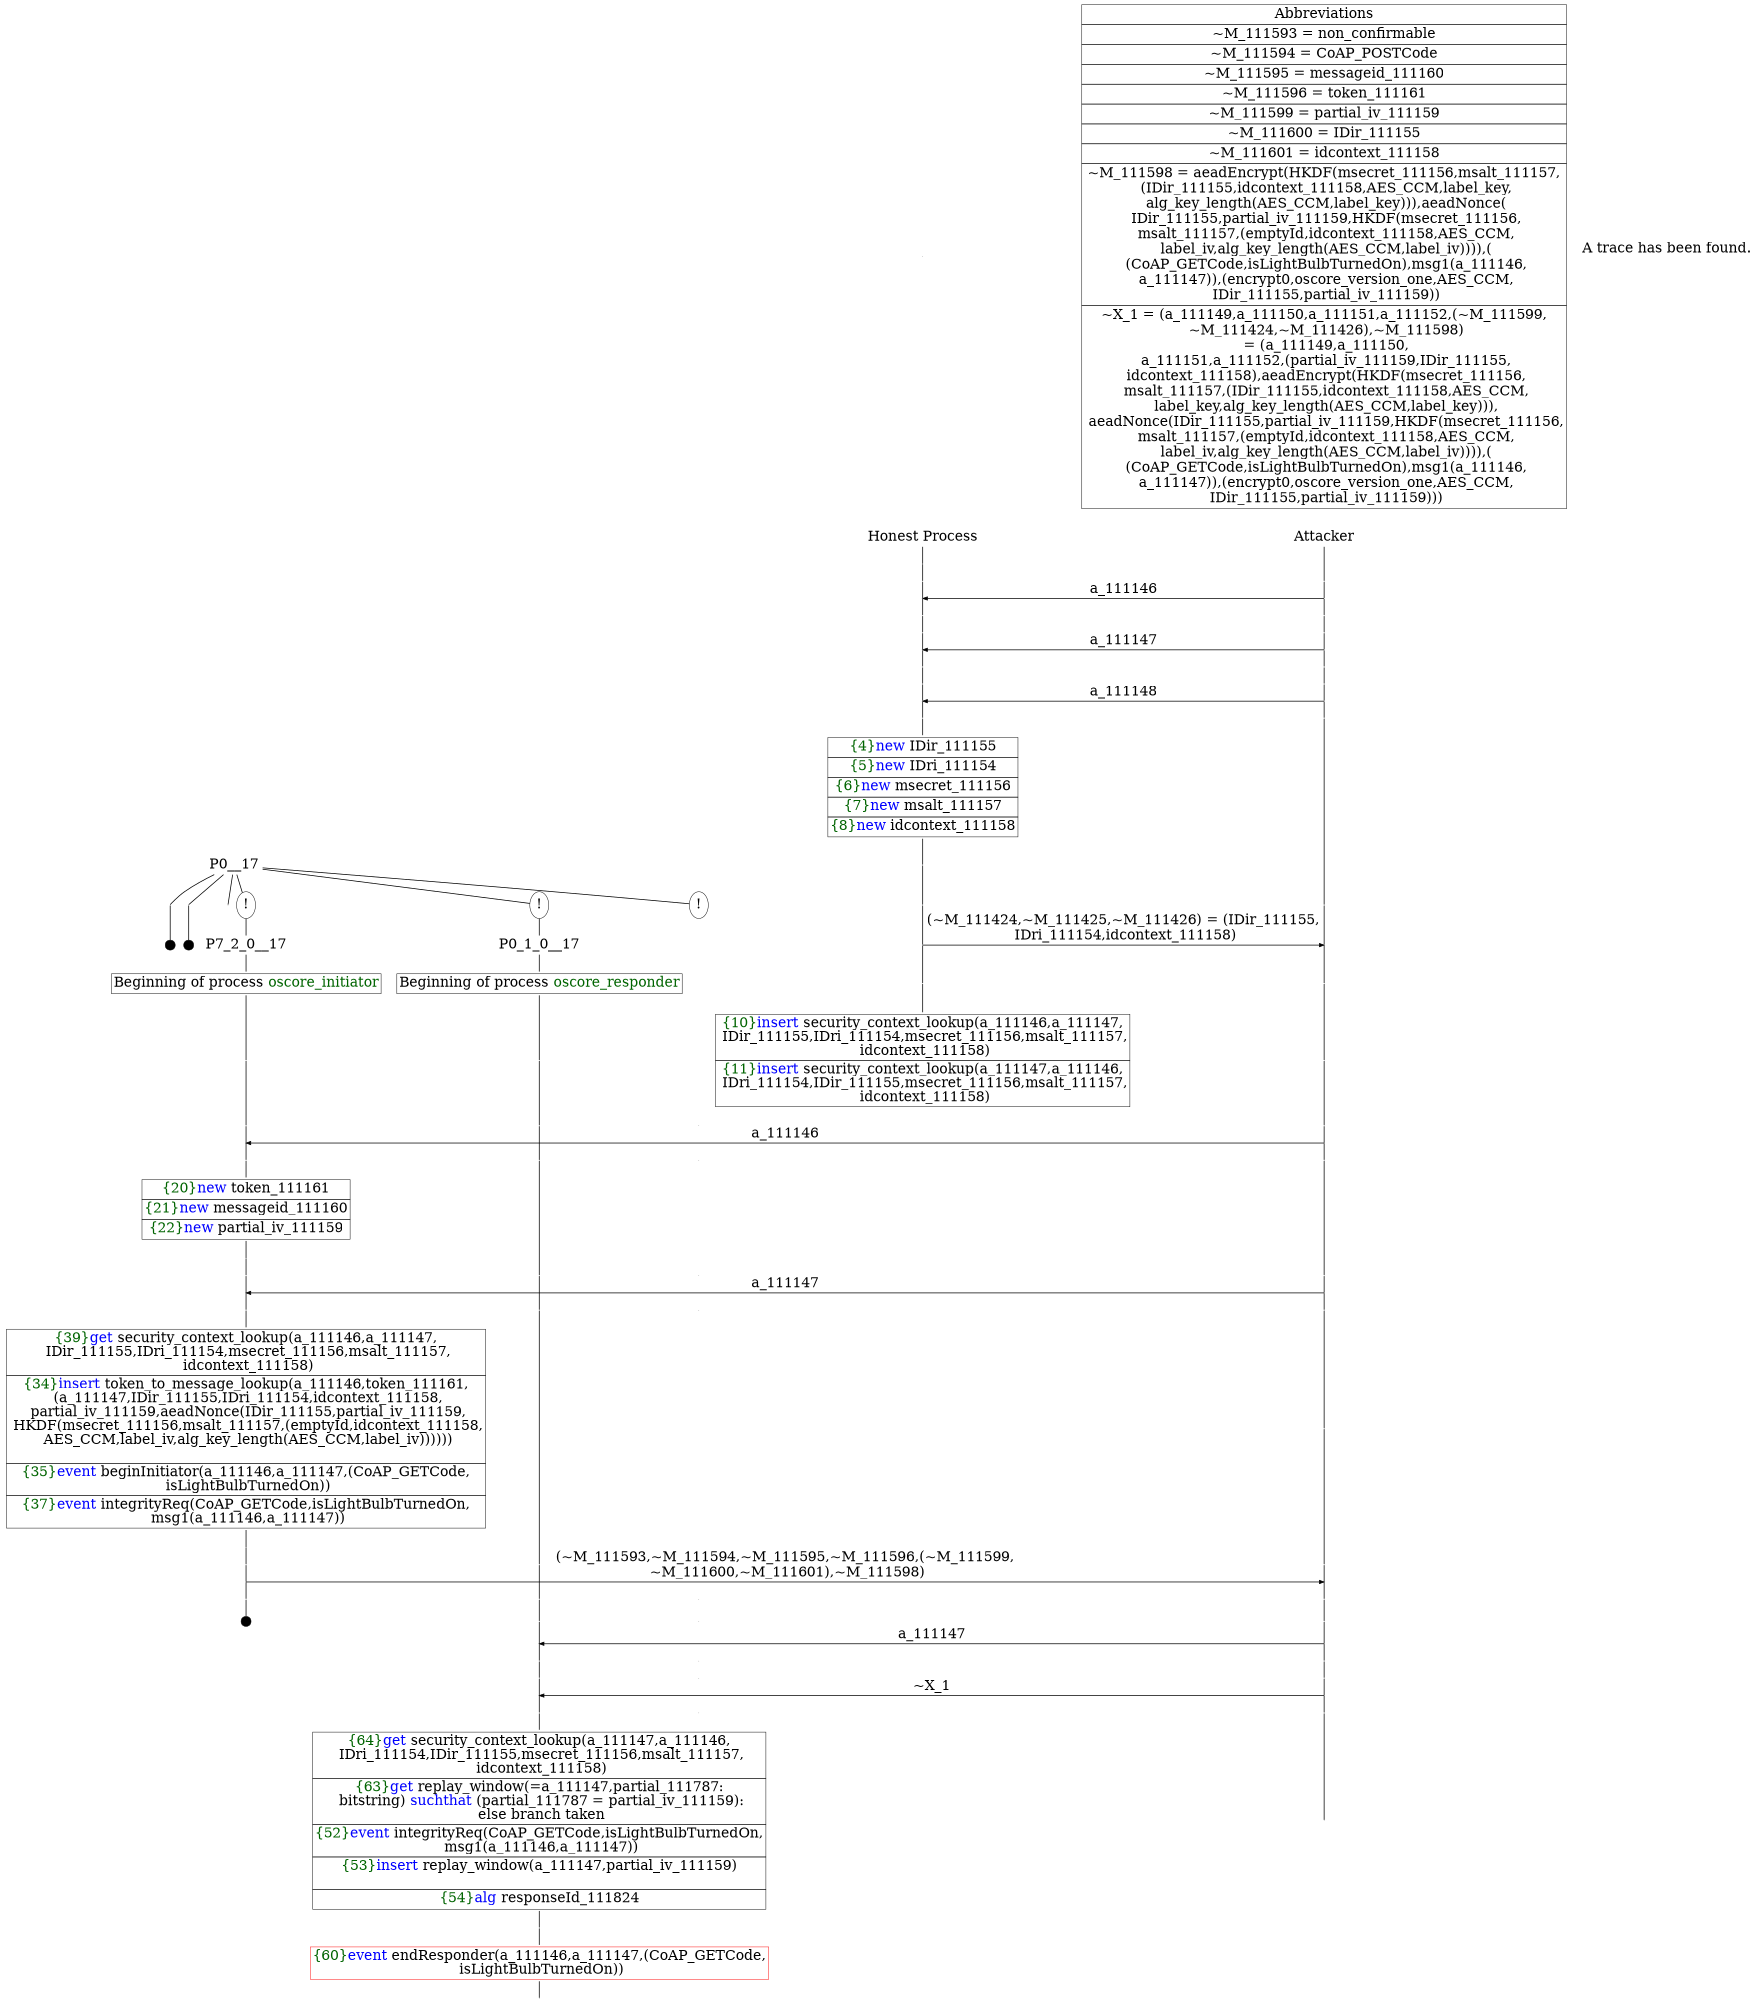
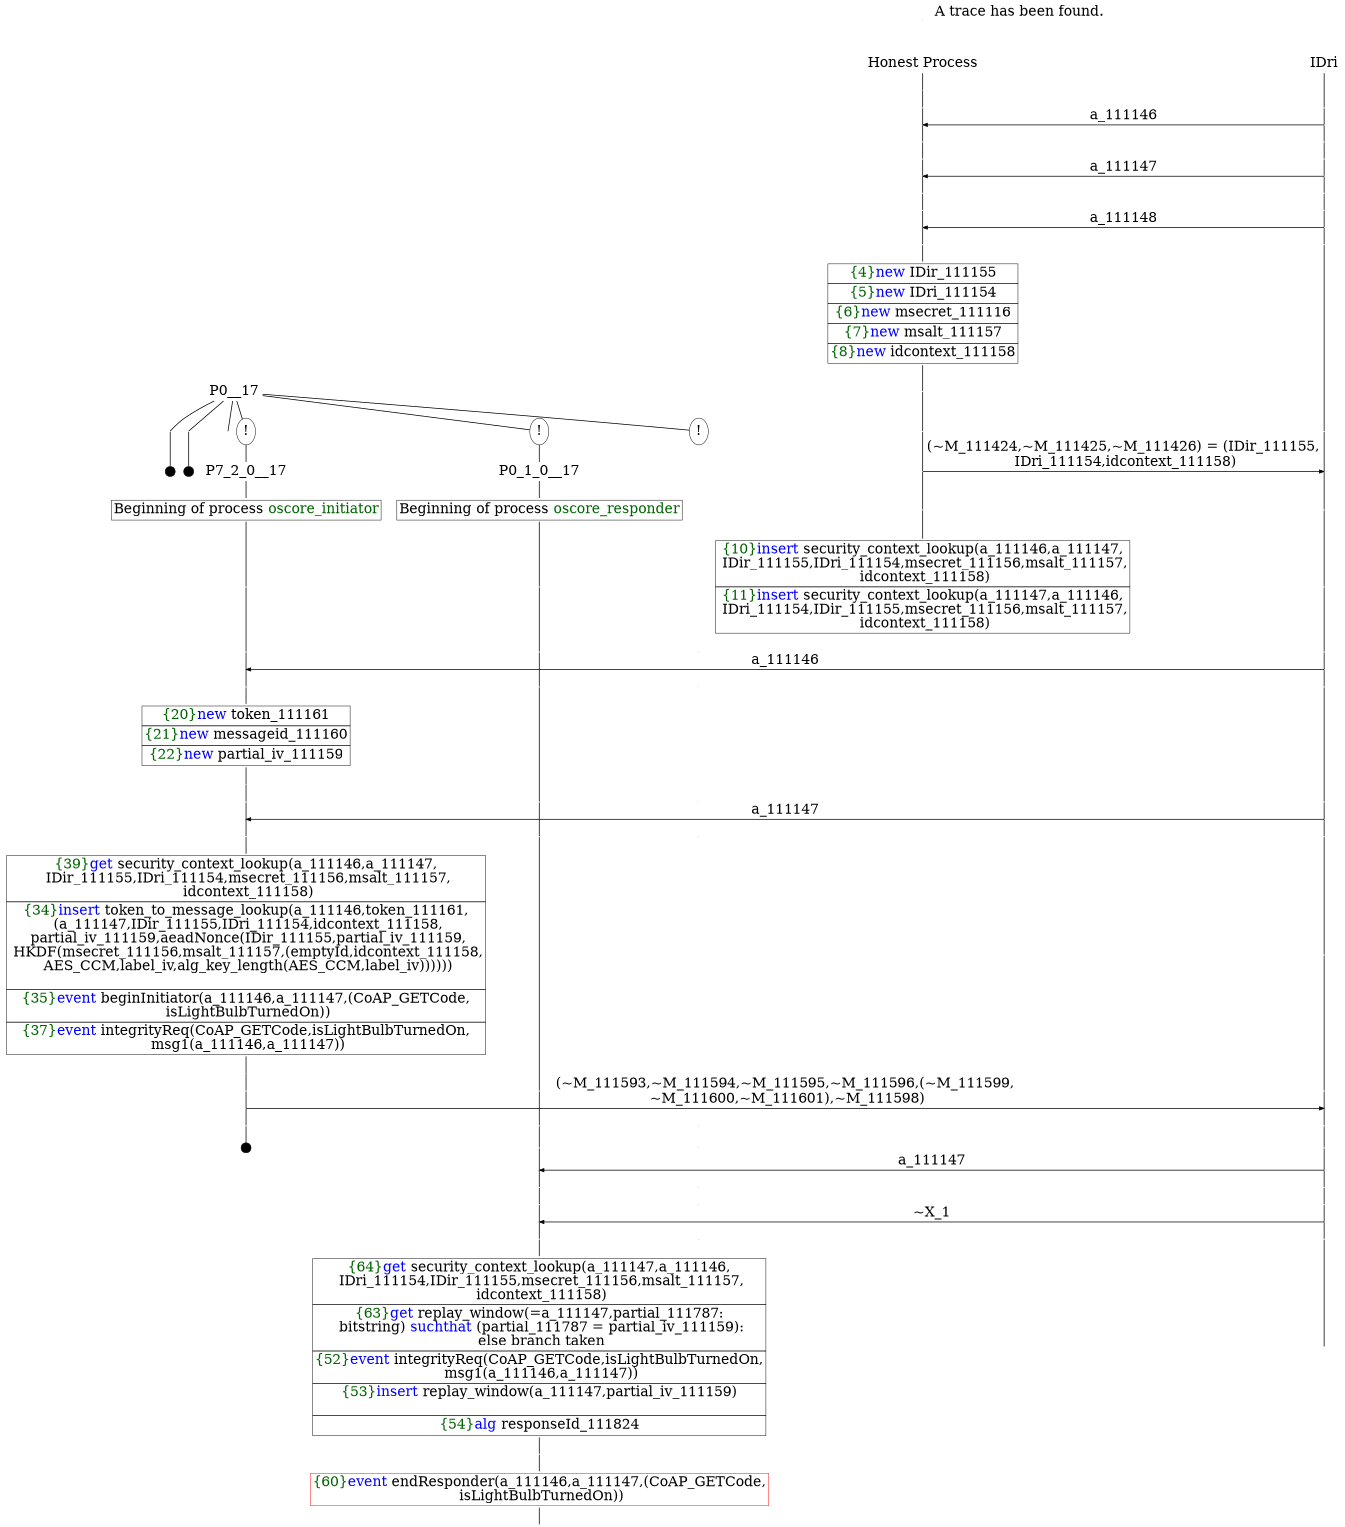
node "Abbreviations": removed
node "Attacker": label "Attacker" -> "IDri"
node "{4}": text "msecret_111156" -> "msecret_111116"
